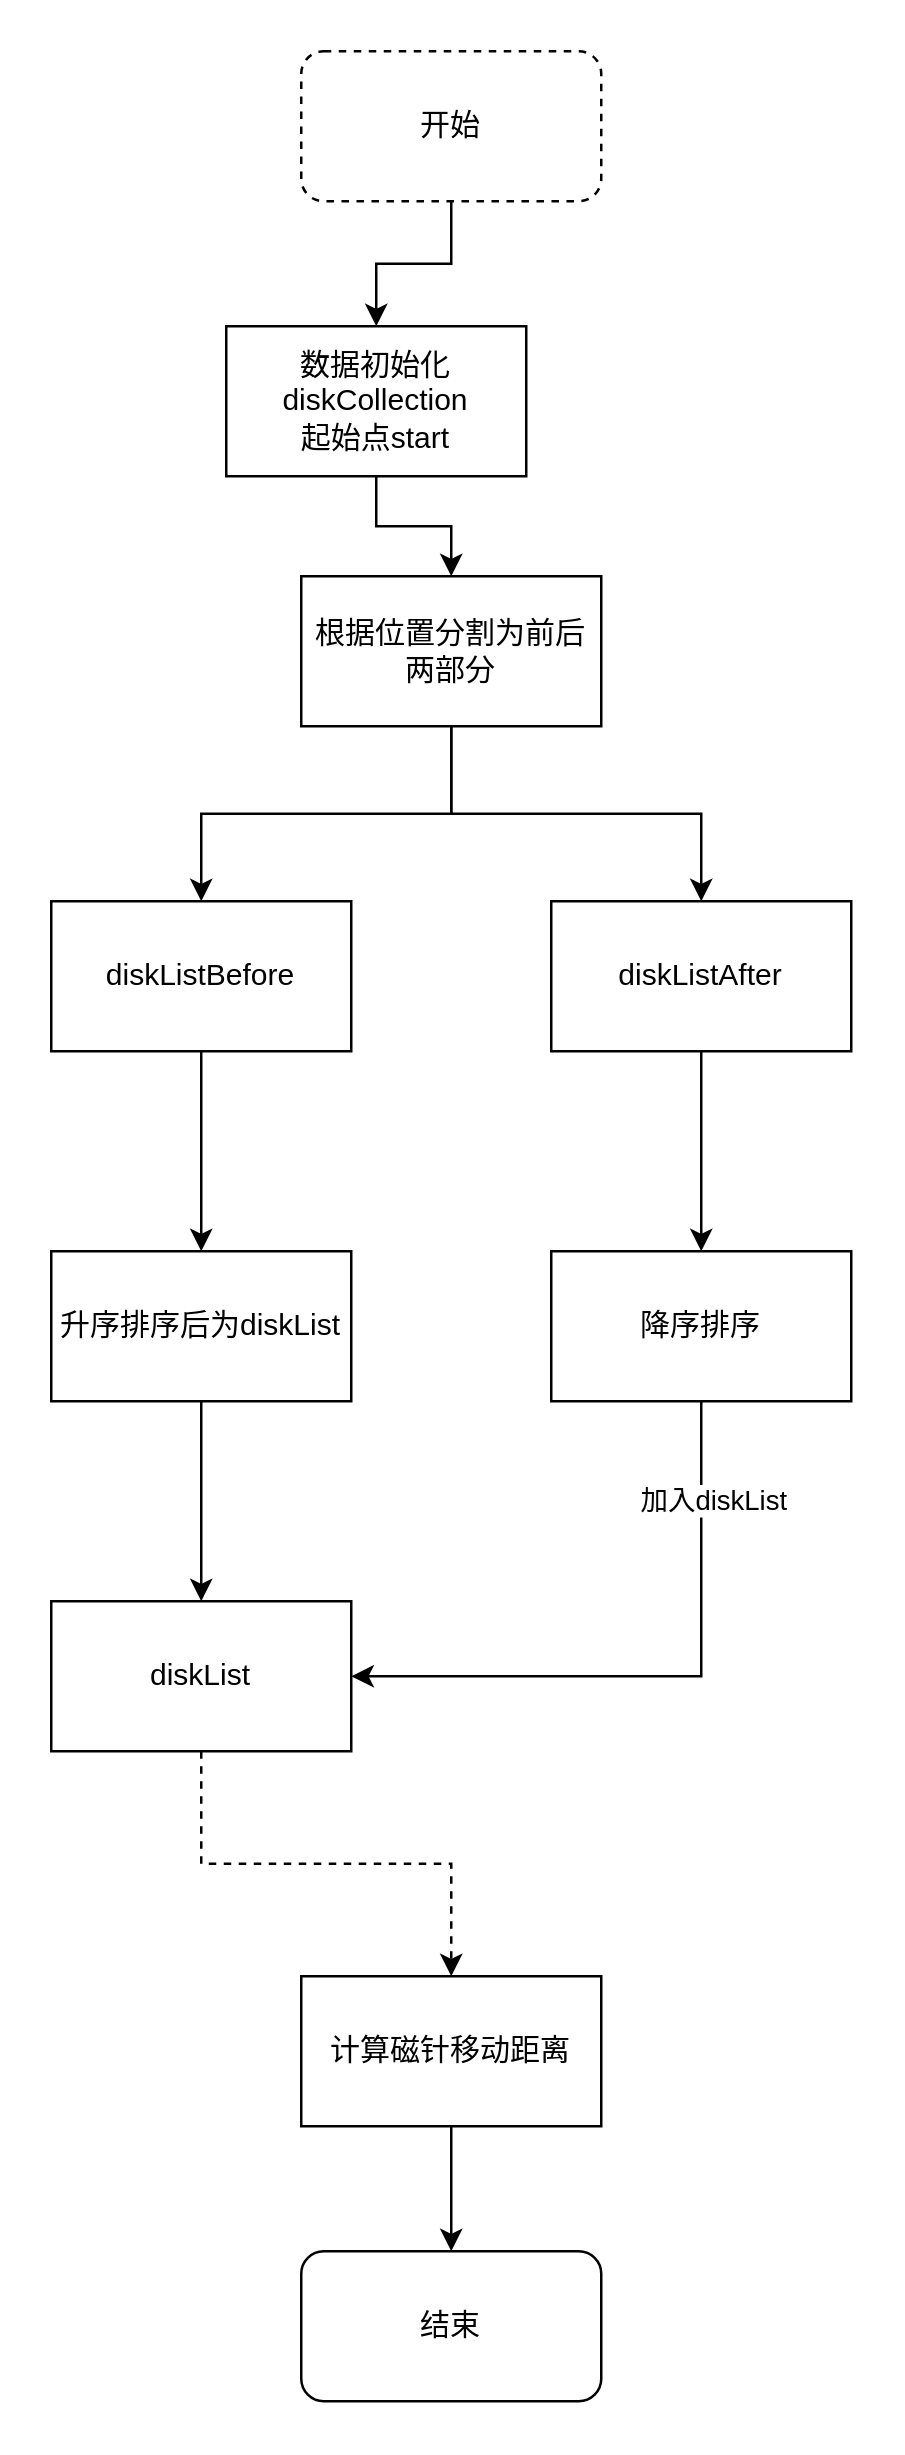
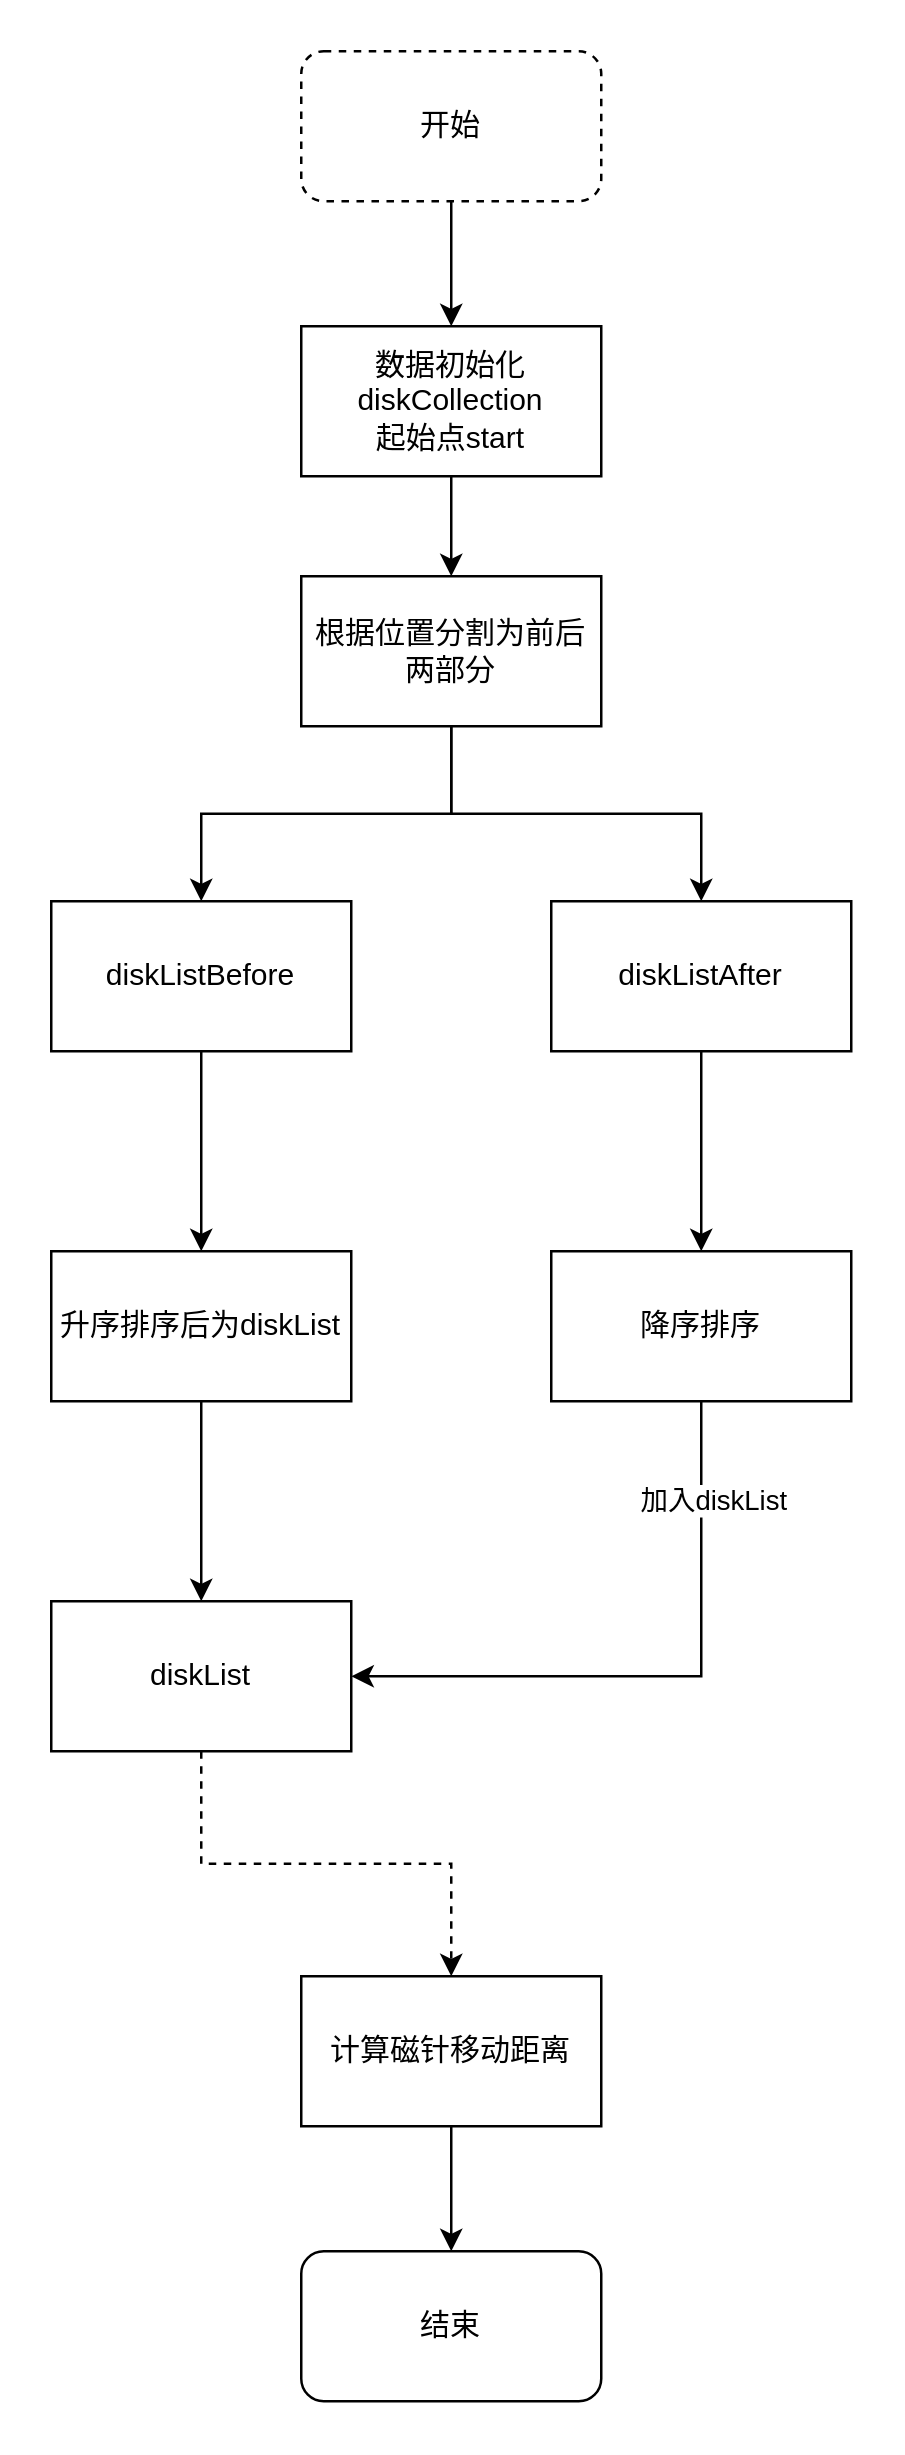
node "数据初始化 diskCollection 起始点start": moved (376, 401) -> (451, 401)
